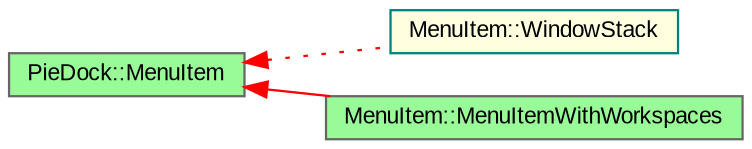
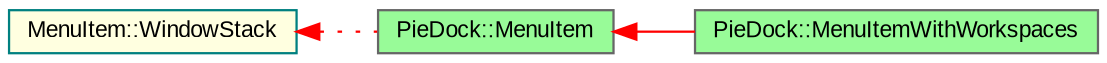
edge "MenuItem::WindowStack" -> "PieDock::MenuItem": reversed
node "MenuItem::MenuItemWithWorkspaces": label "MenuItem::MenuItemWithWorkspaces" -> "PieDock::MenuItemWithWorkspaces"
